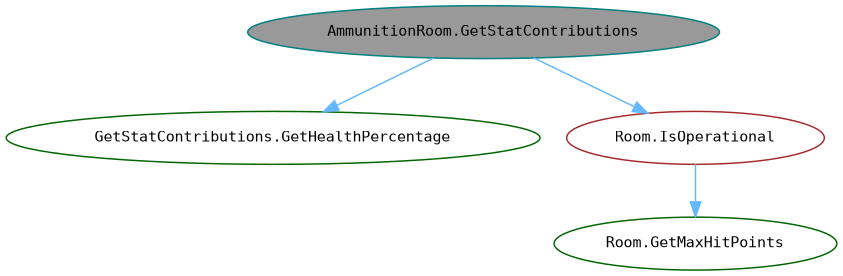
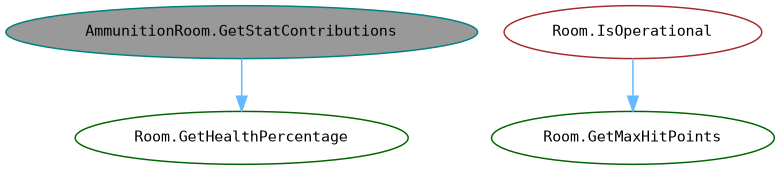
edge "AmmunitionRoom.GetStatContributions" -> "Room.IsOperational": removed
node "GetStatContributions.GetHealthPercentage": label "GetStatContributions.GetHealthPercentage" -> "Room.GetHealthPercentage"
